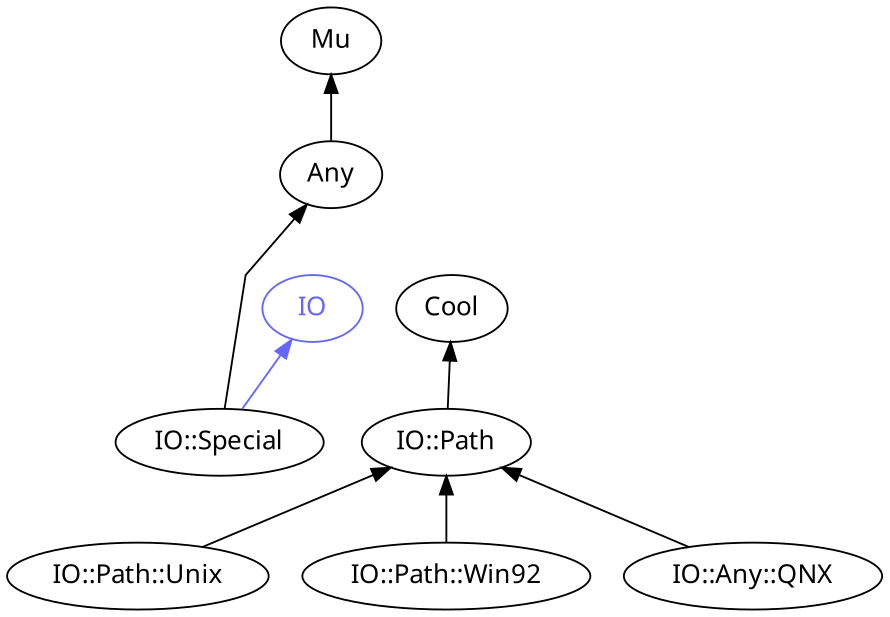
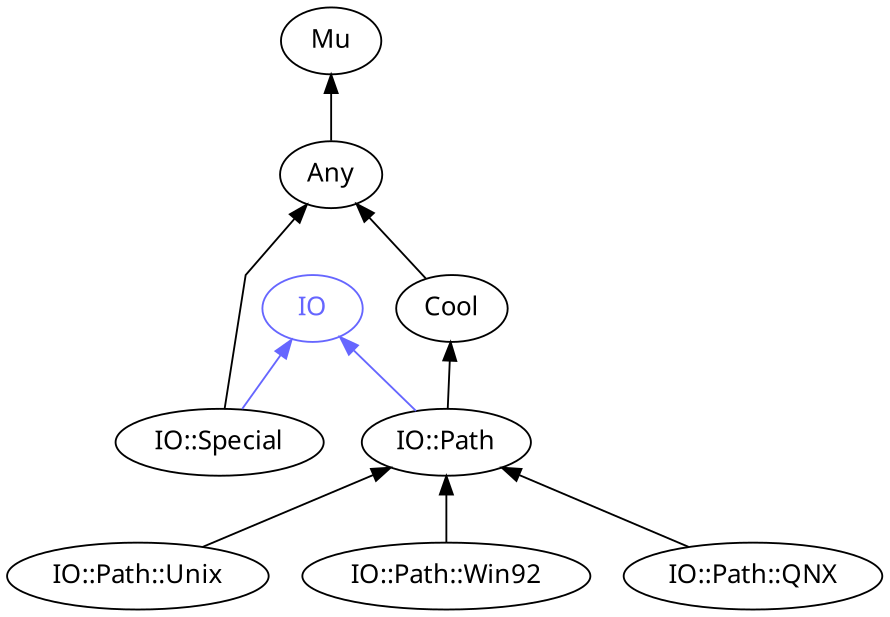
edge "Cool" -> "Any": added
edge "IO::Path" -> "IO": added
node "IO::Any::QNX": label "IO::Any::QNX" -> "IO::Path::QNX"
